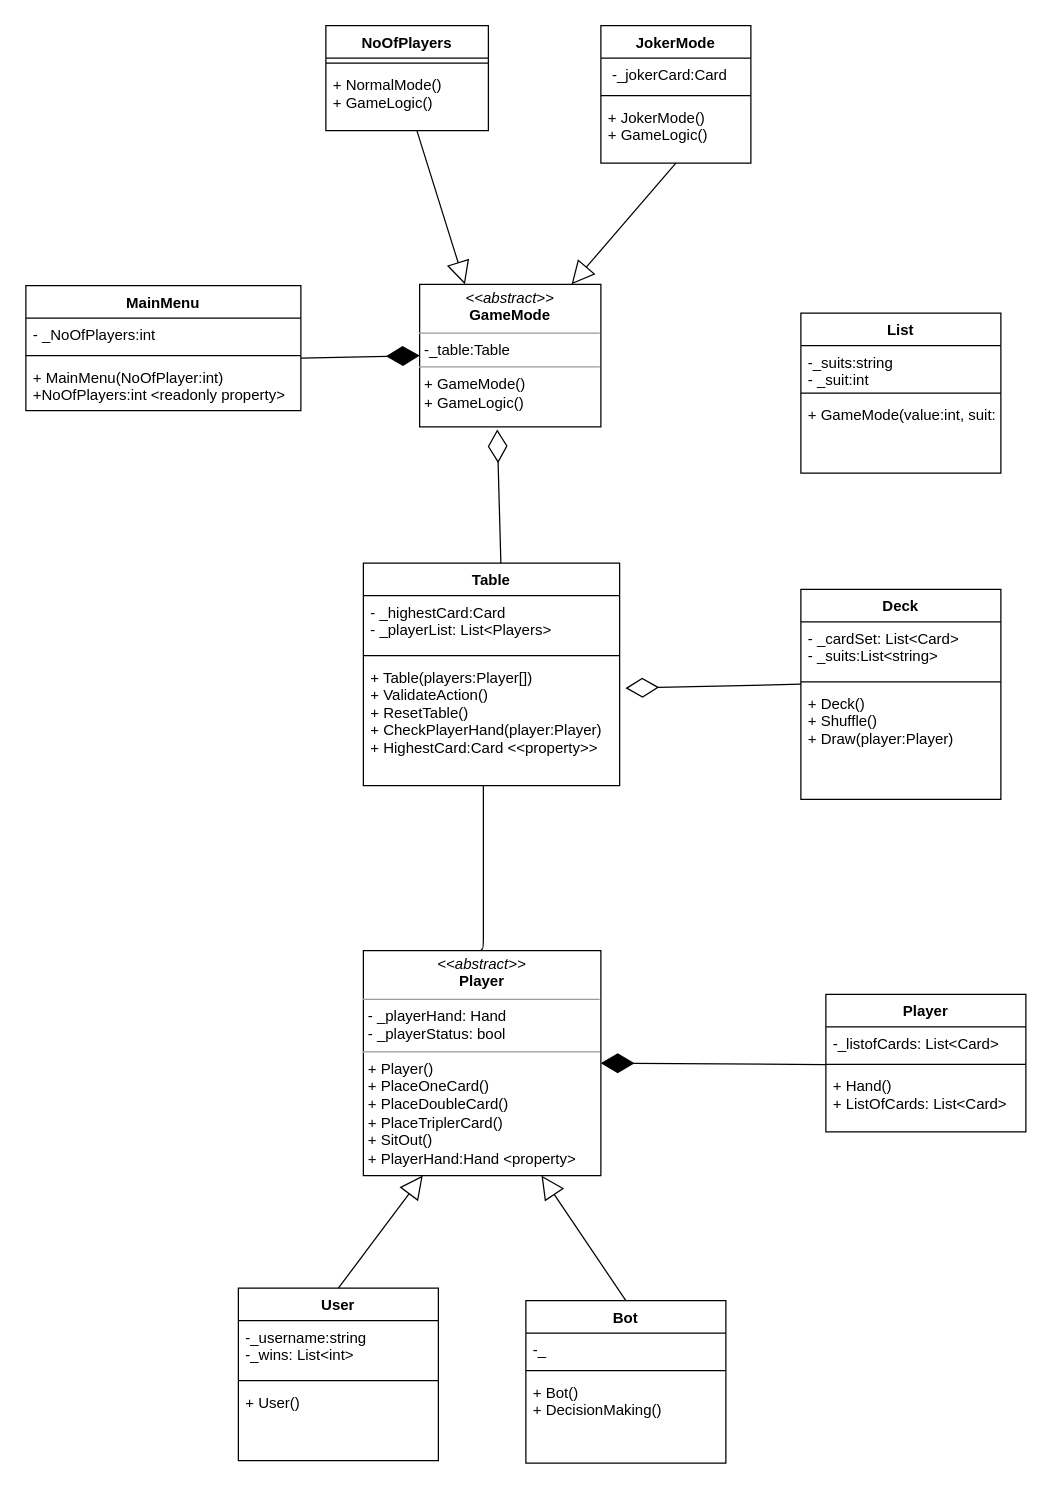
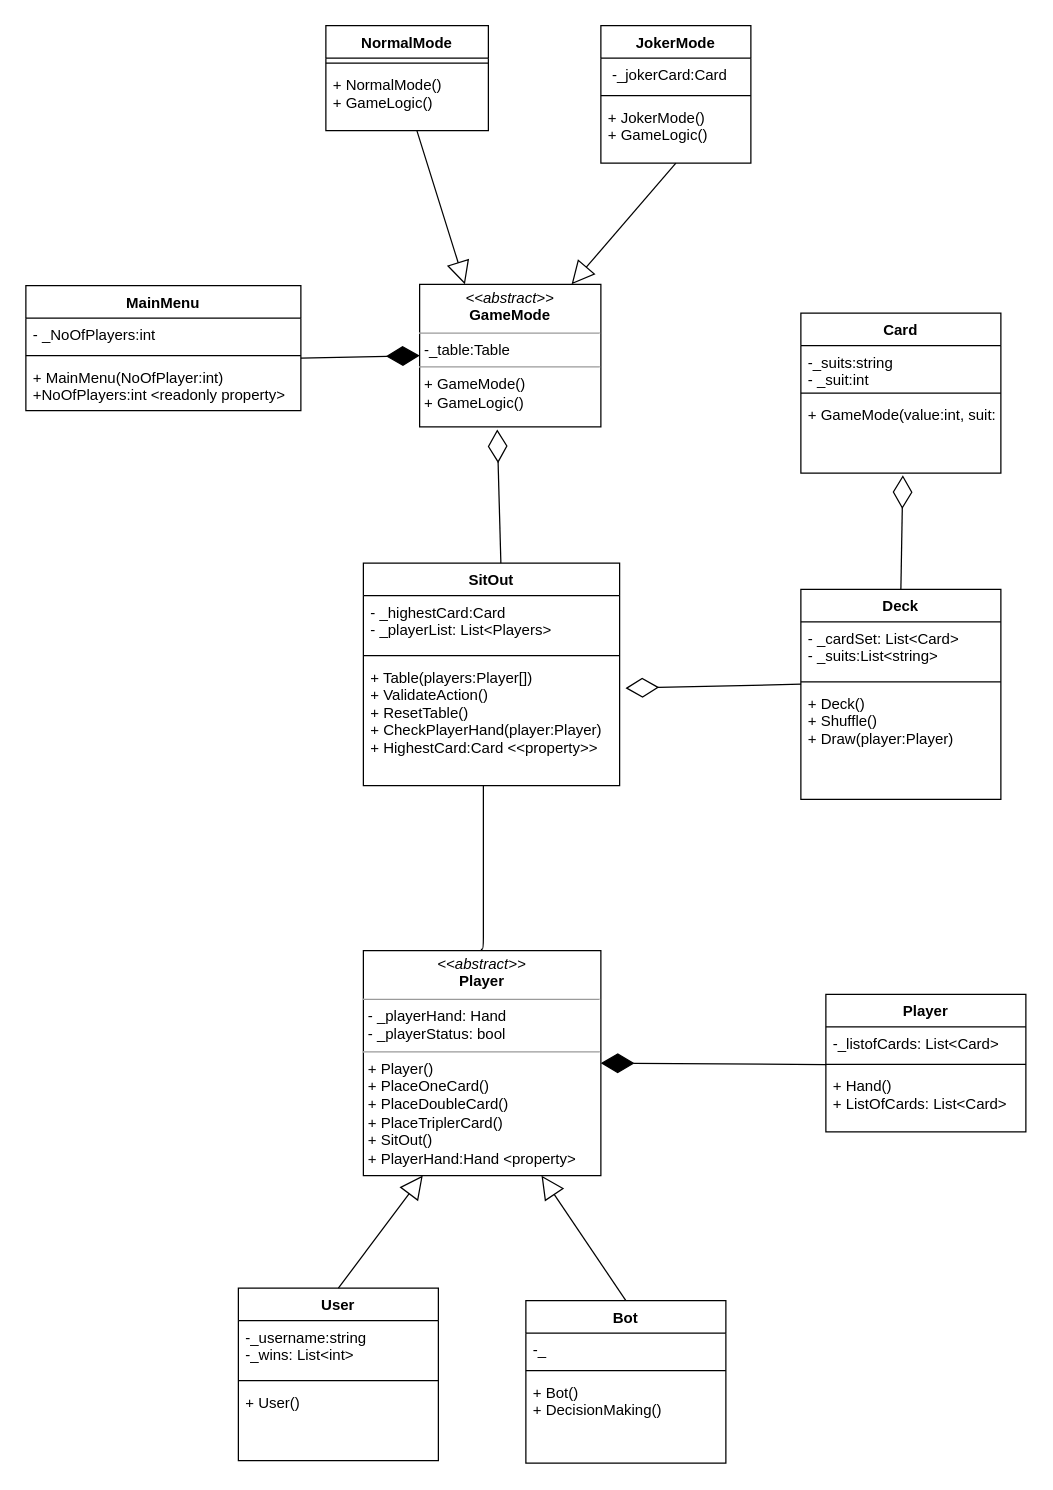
node "NoOfPlayers": label "NoOfPlayers" -> "NormalMode"
node "List": label "List" -> "Card"
edge "Deck" -> "+ GameMode(value:int, suit:string)": added
node "Table": label "Table" -> "SitOut"
